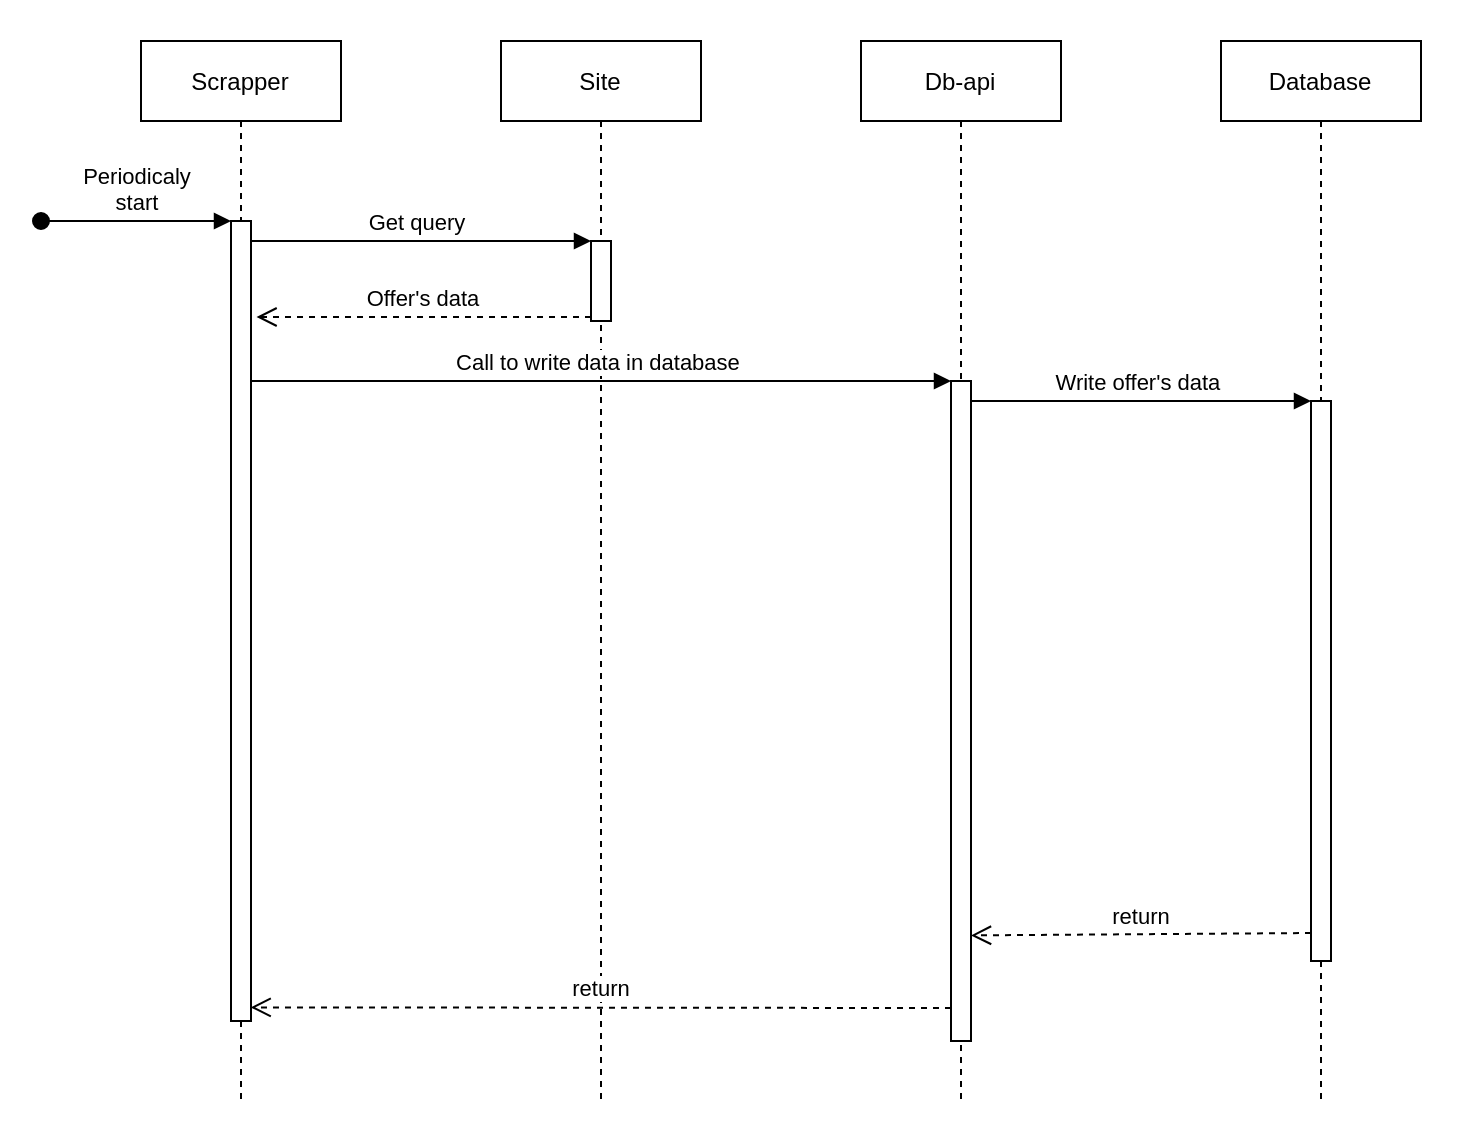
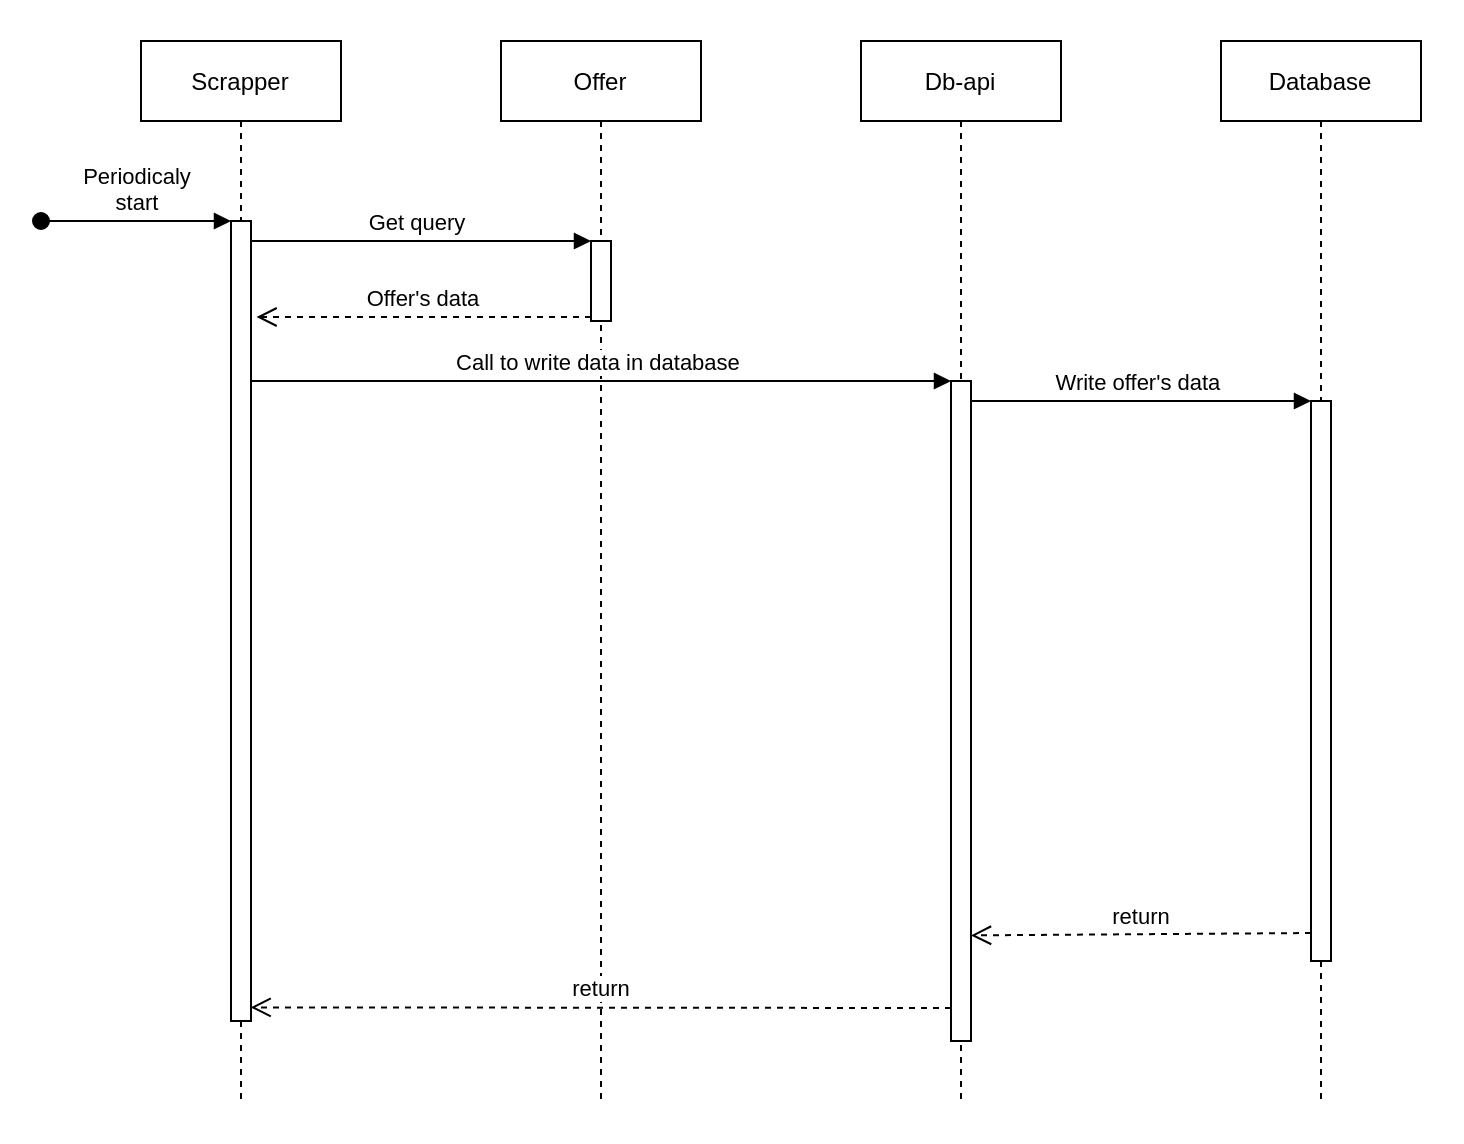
node "Site": label "Site" -> "Offer"
